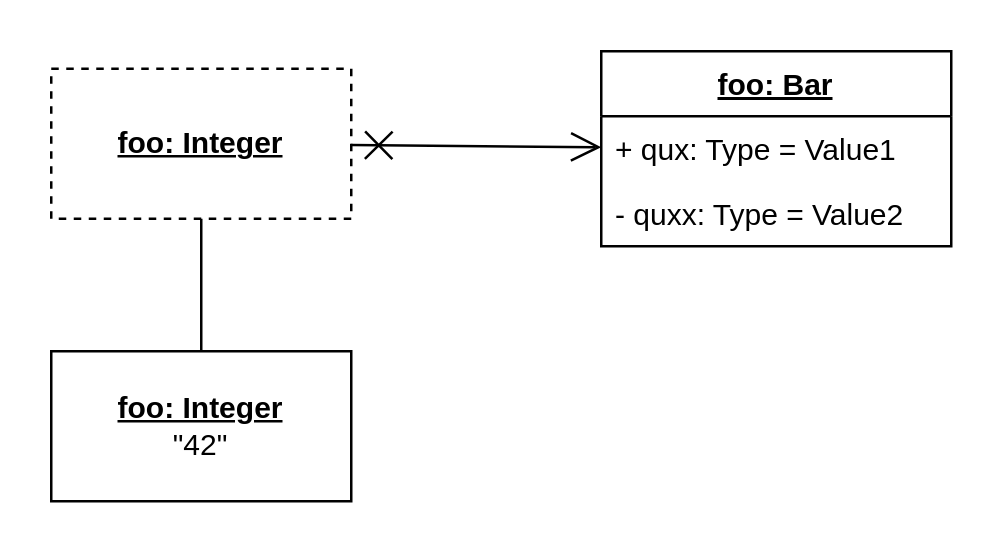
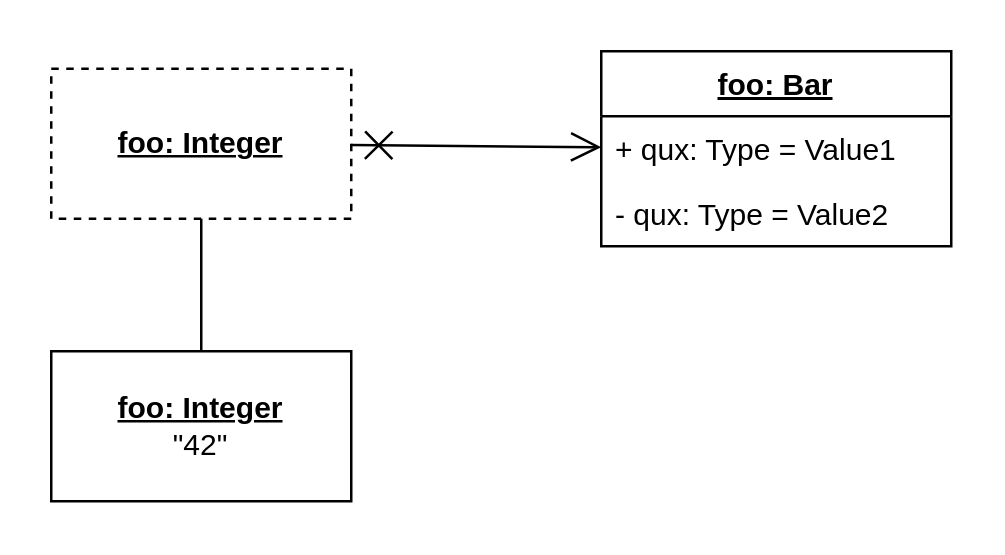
node "- quxx: Type = Value2": label "- quxx: Type = Value2" -> "- qux: Type = Value2"
